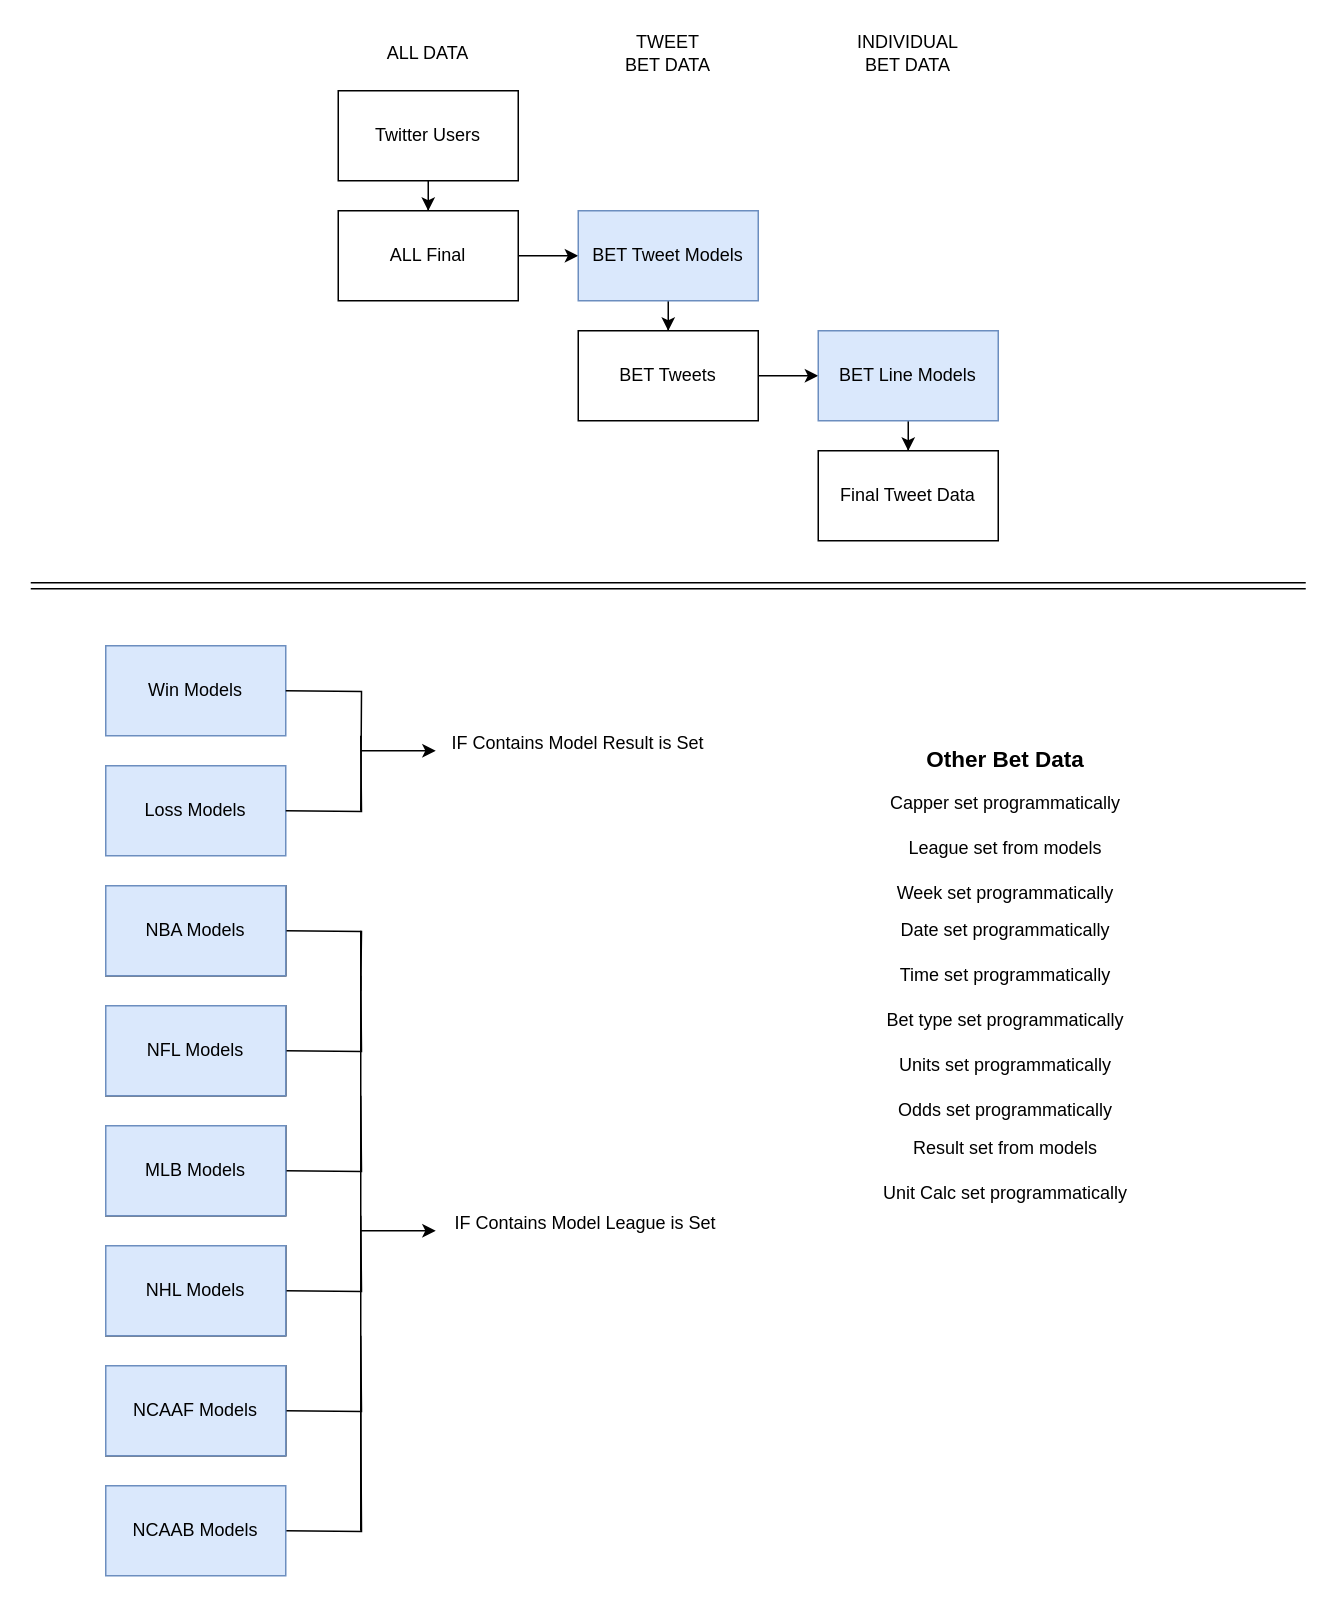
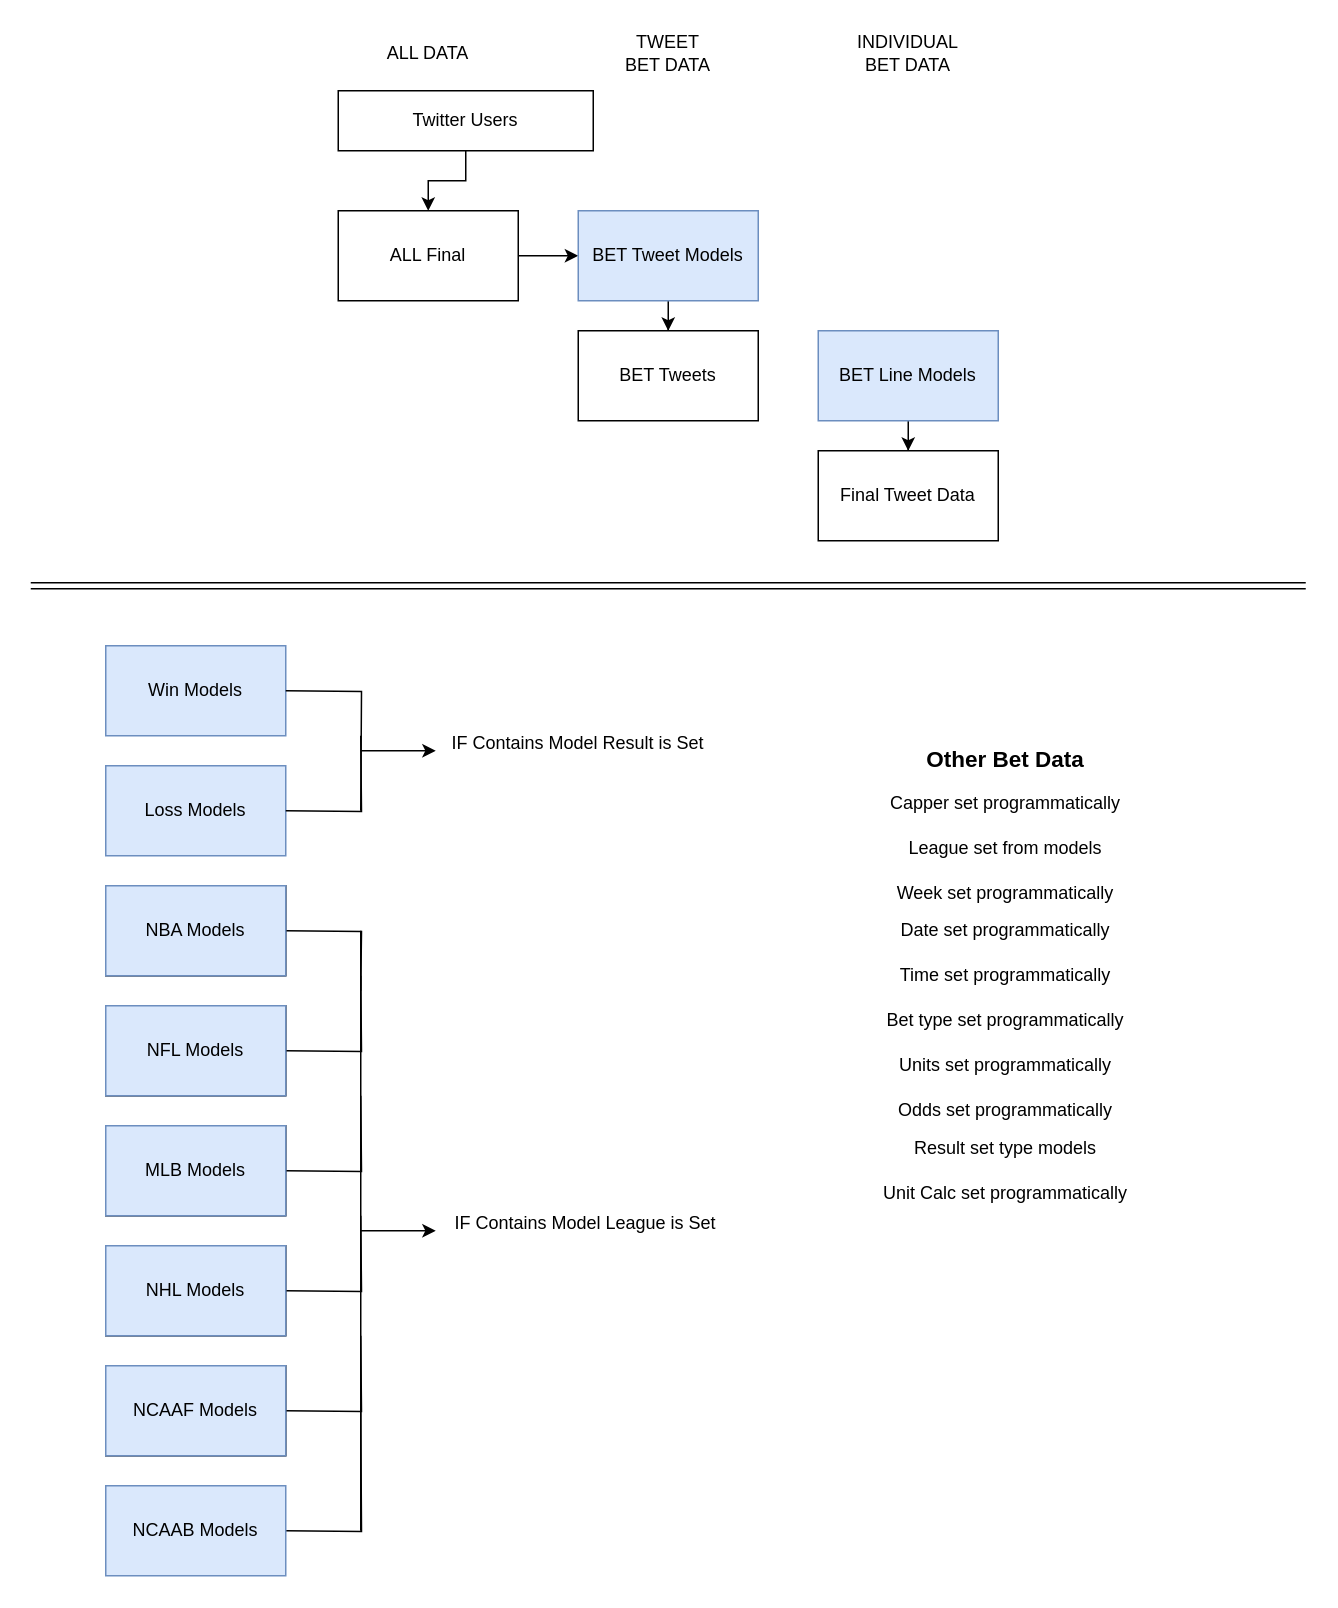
node "Twitter Users": size 180x90 -> 255x60
edge "BET Tweets" -> "BET Line Models": removed
node "Result set from models": label "Result set from models" -> "Result set type models"
